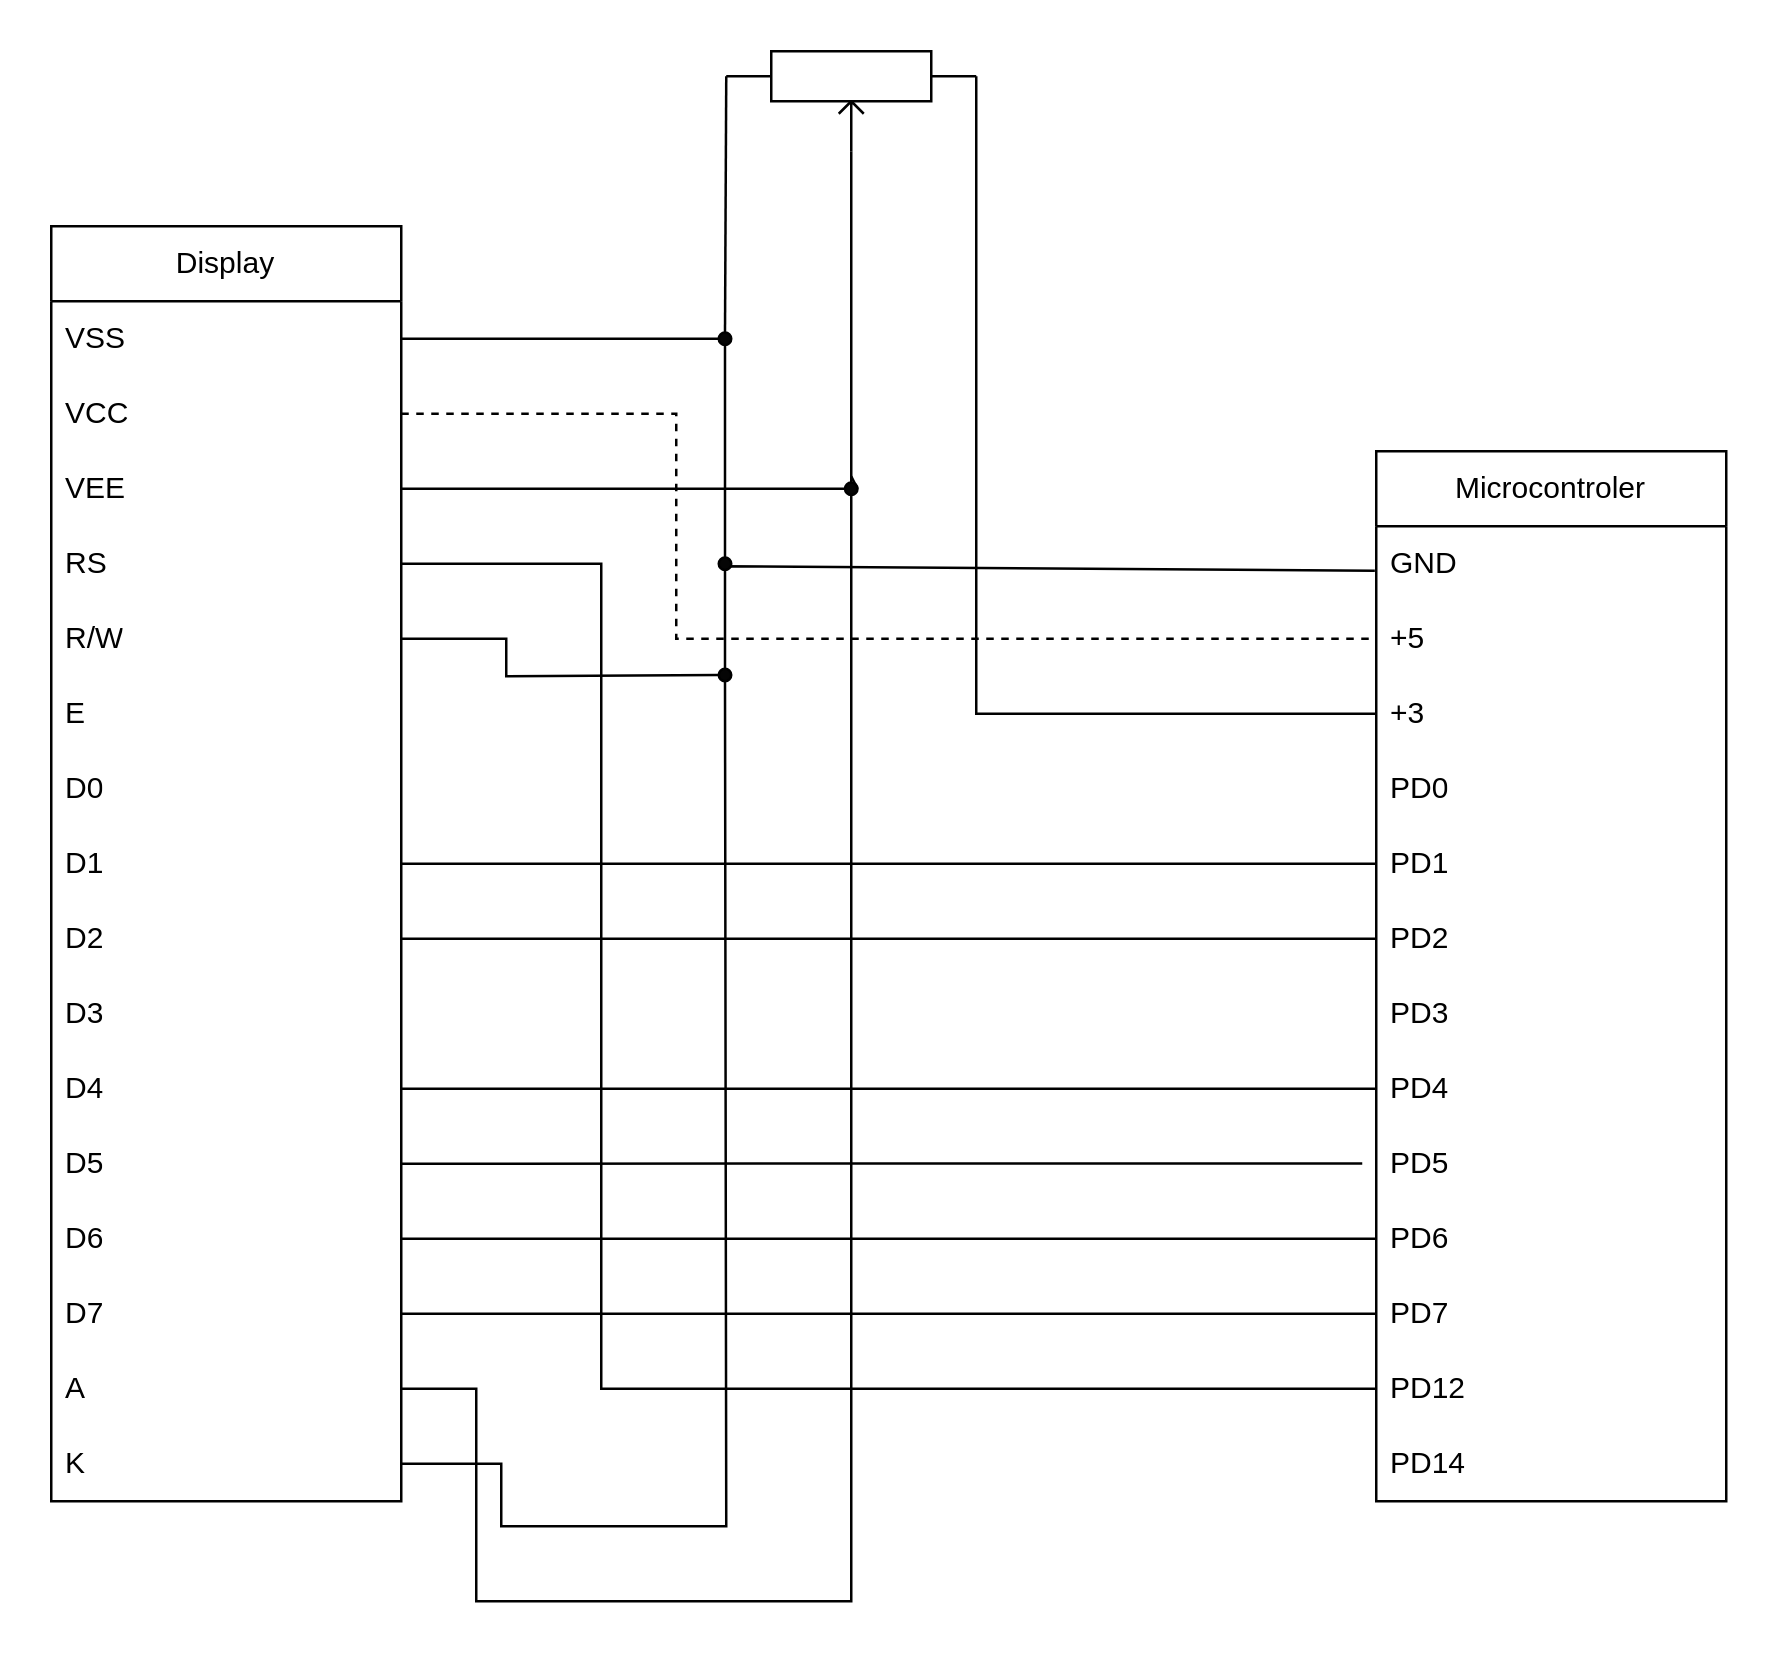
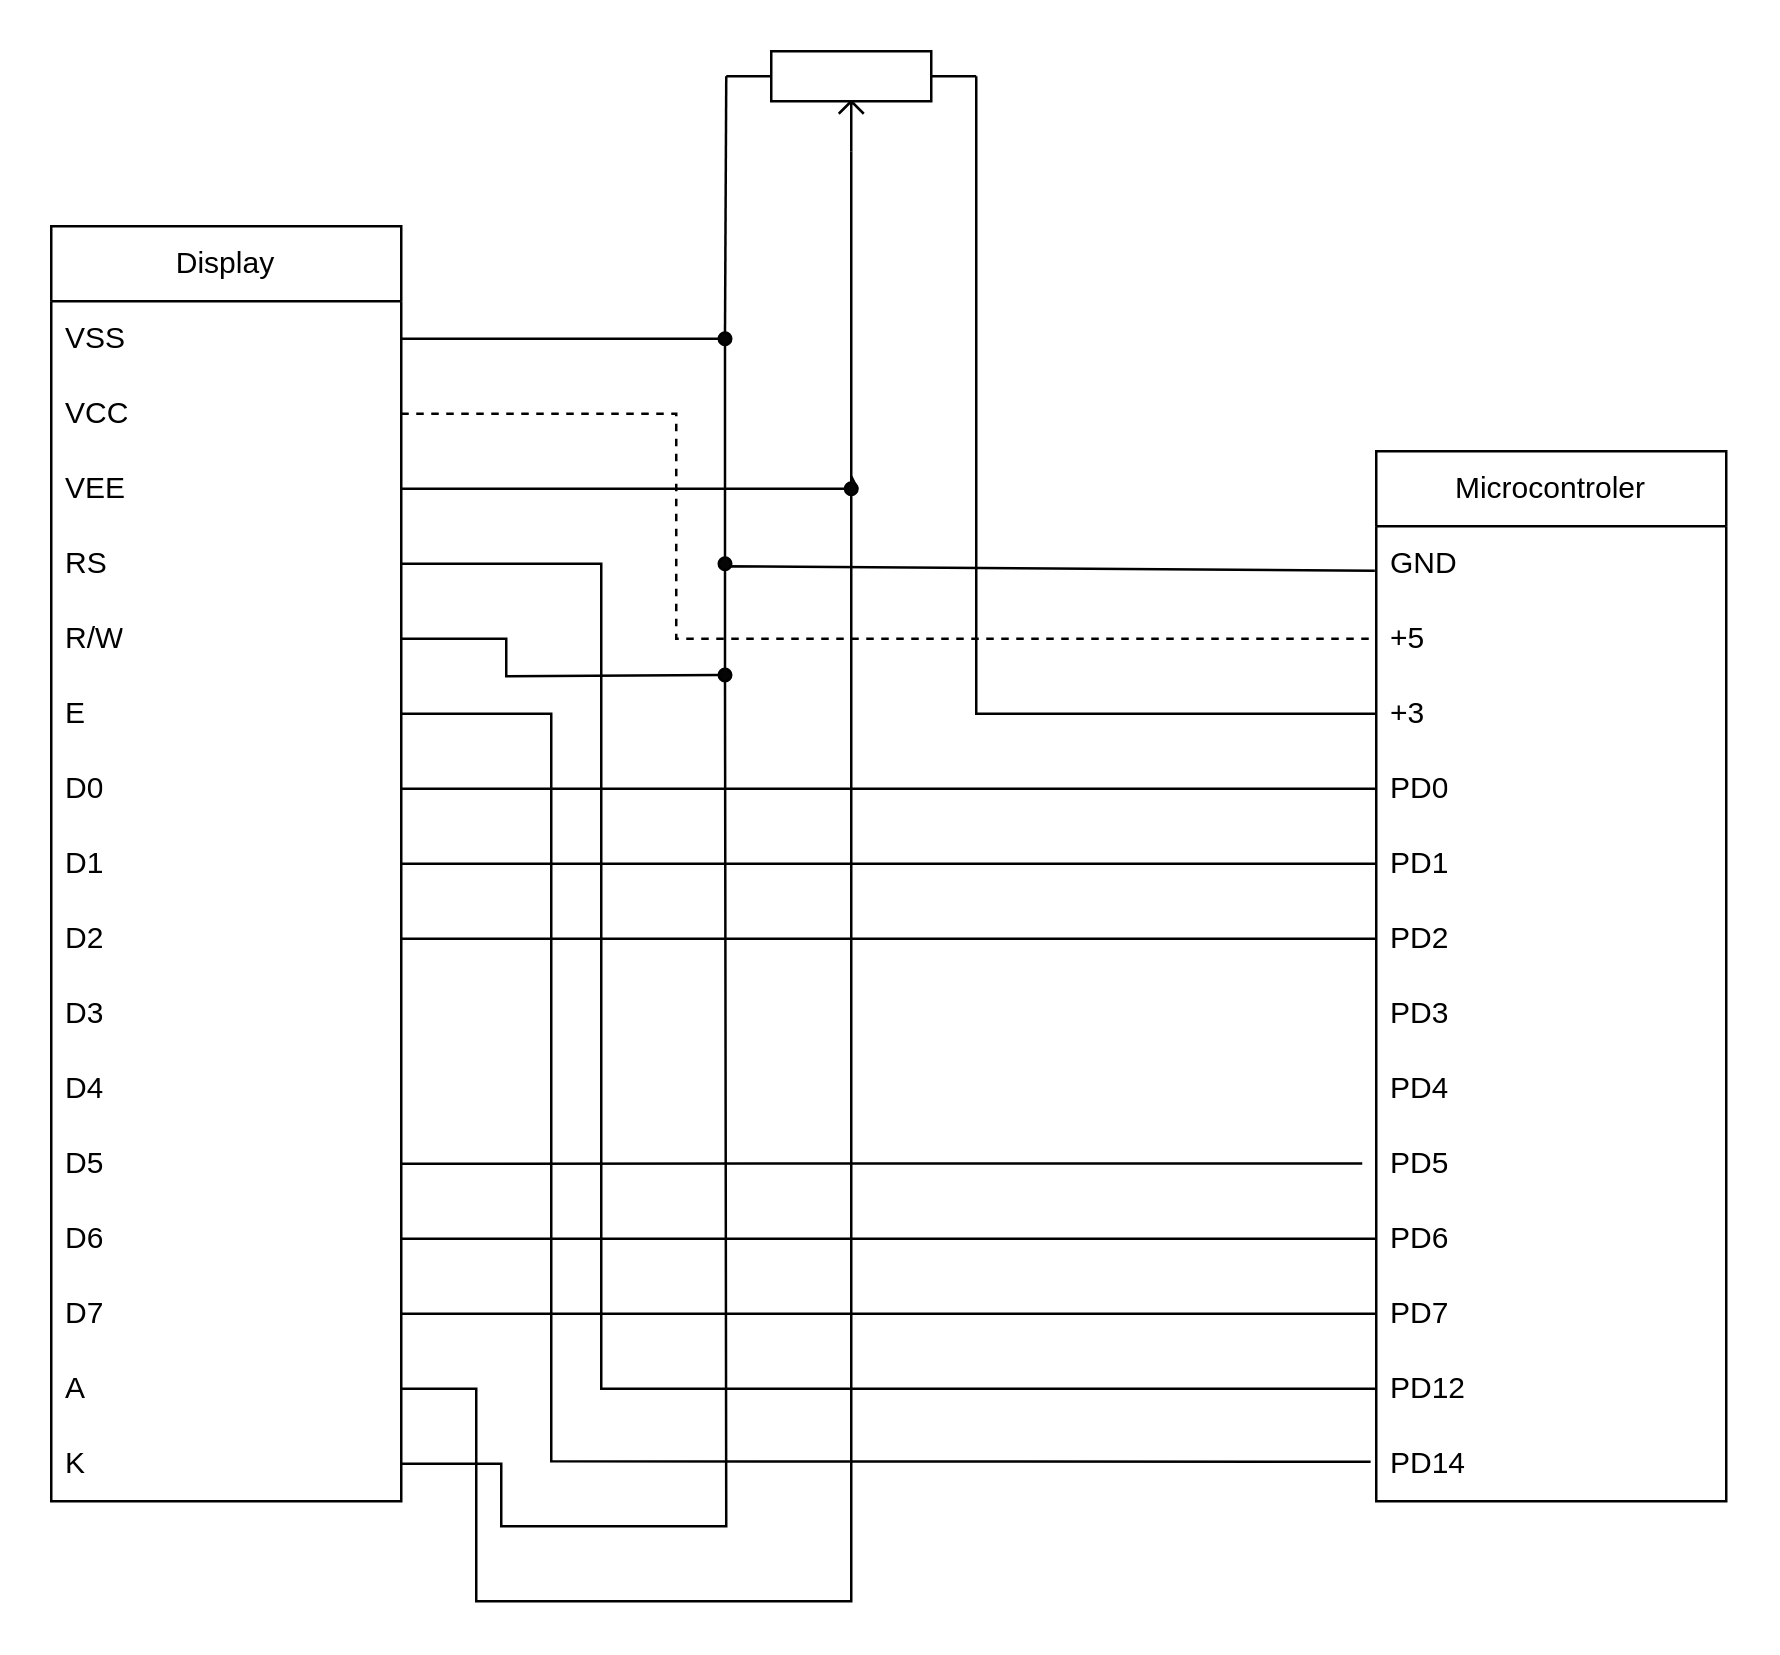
edge "D0" -- "PD0": added
edge "D4" -- "PD4": removed
edge "E" -- "PD14": added
